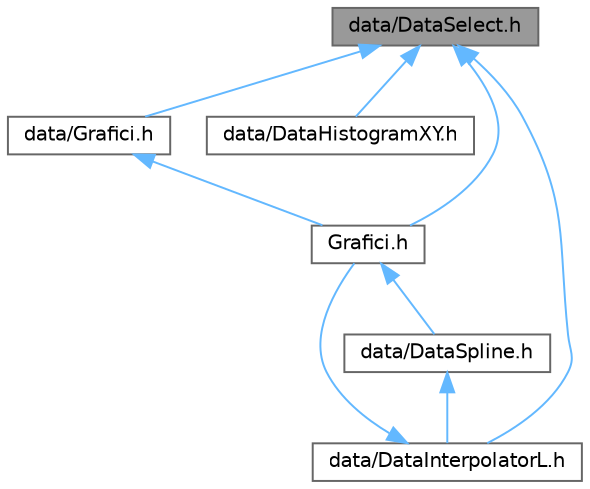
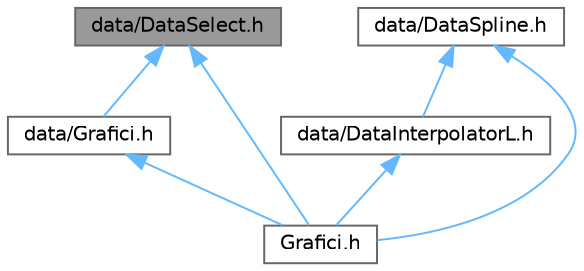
node "data/DataHistogramXY.h": removed
edge "data/DataInterpolatorL.h" -> "data/DataSelect.h": removed
edge "data/DataSpline.h" -> "Grafici.h": reversed
